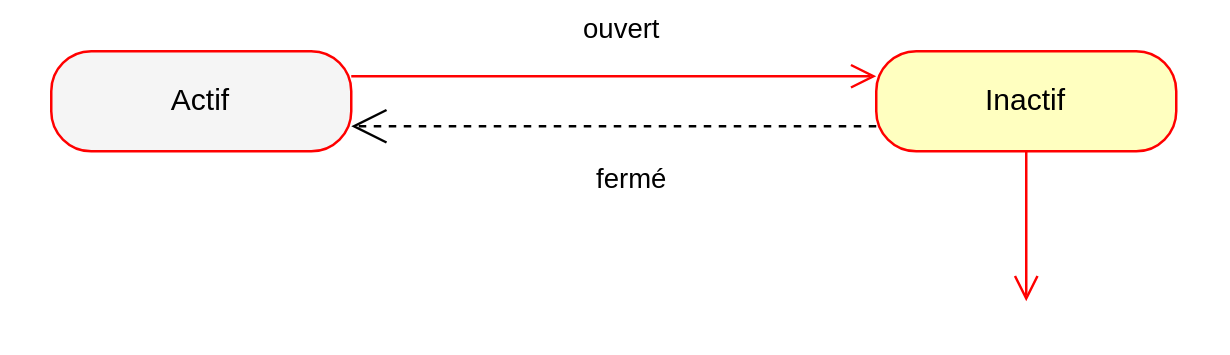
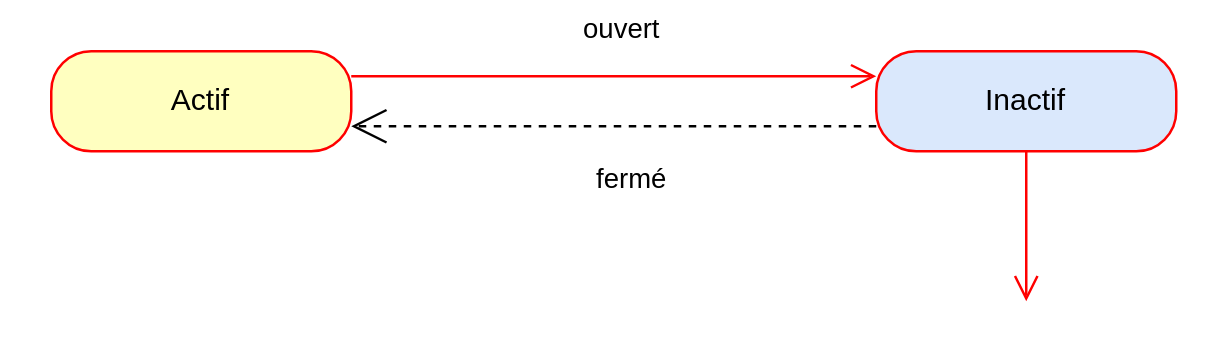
node "Actif": fillcolor #f5f5f5 -> #ffffc0
node "Inactif": fillcolor #ffffc0 -> #dae8fc
